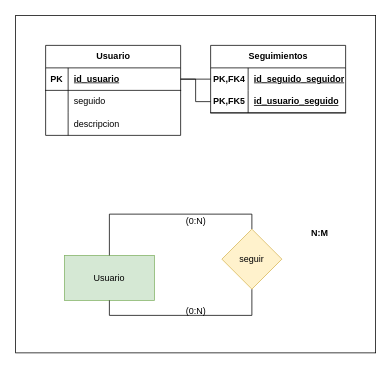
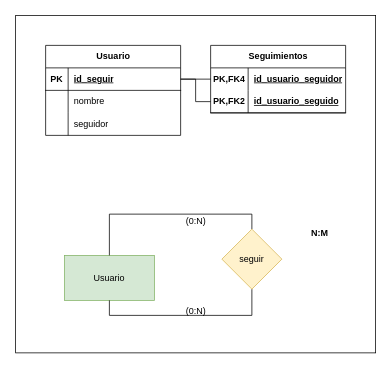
node "id_usuario": label "id_usuario" -> "id_seguir"
node "id_seguido_seguidor": label "id_seguido_seguidor" -> "id_usuario_seguidor"
node "seguido": label "seguido" -> "nombre"
node "PK,FK5": label "PK,FK5" -> "PK,FK2"
node "descripcion": label "descripcion" -> "seguidor"
